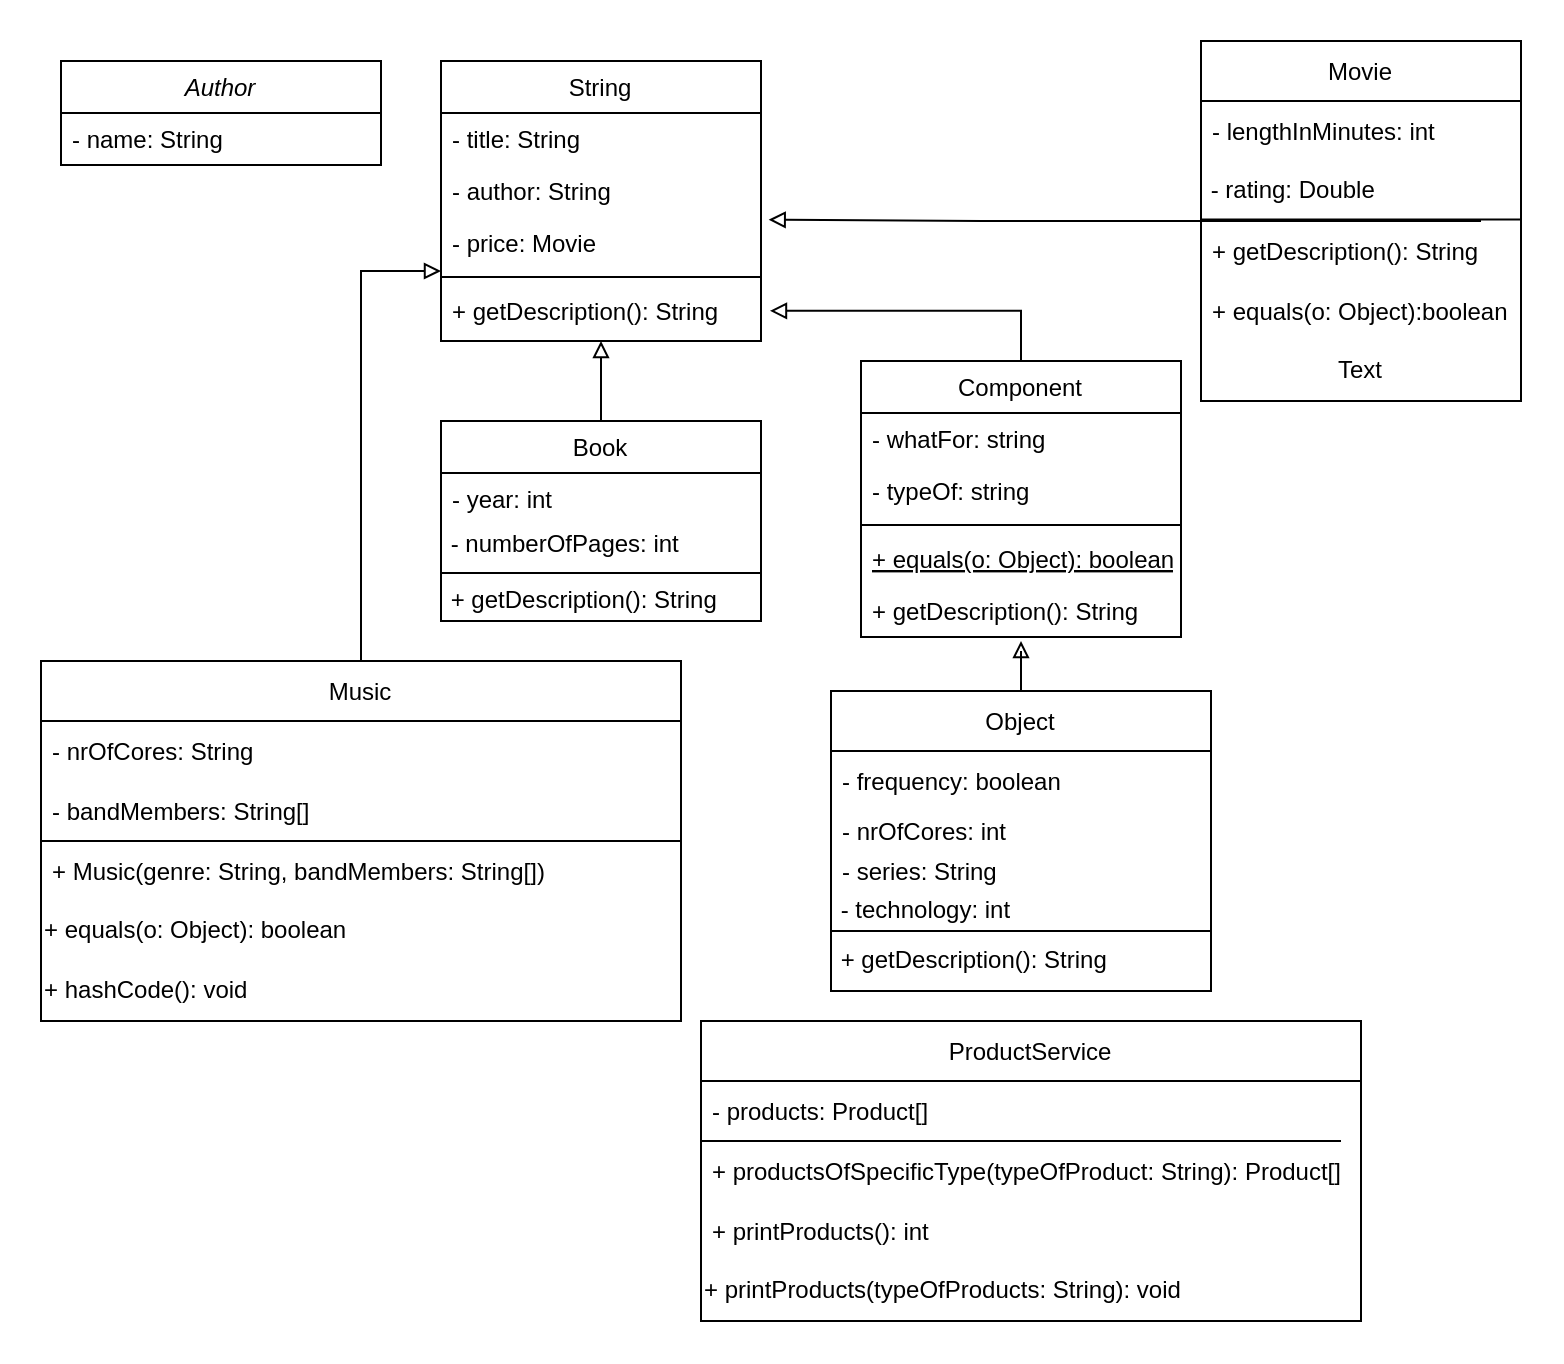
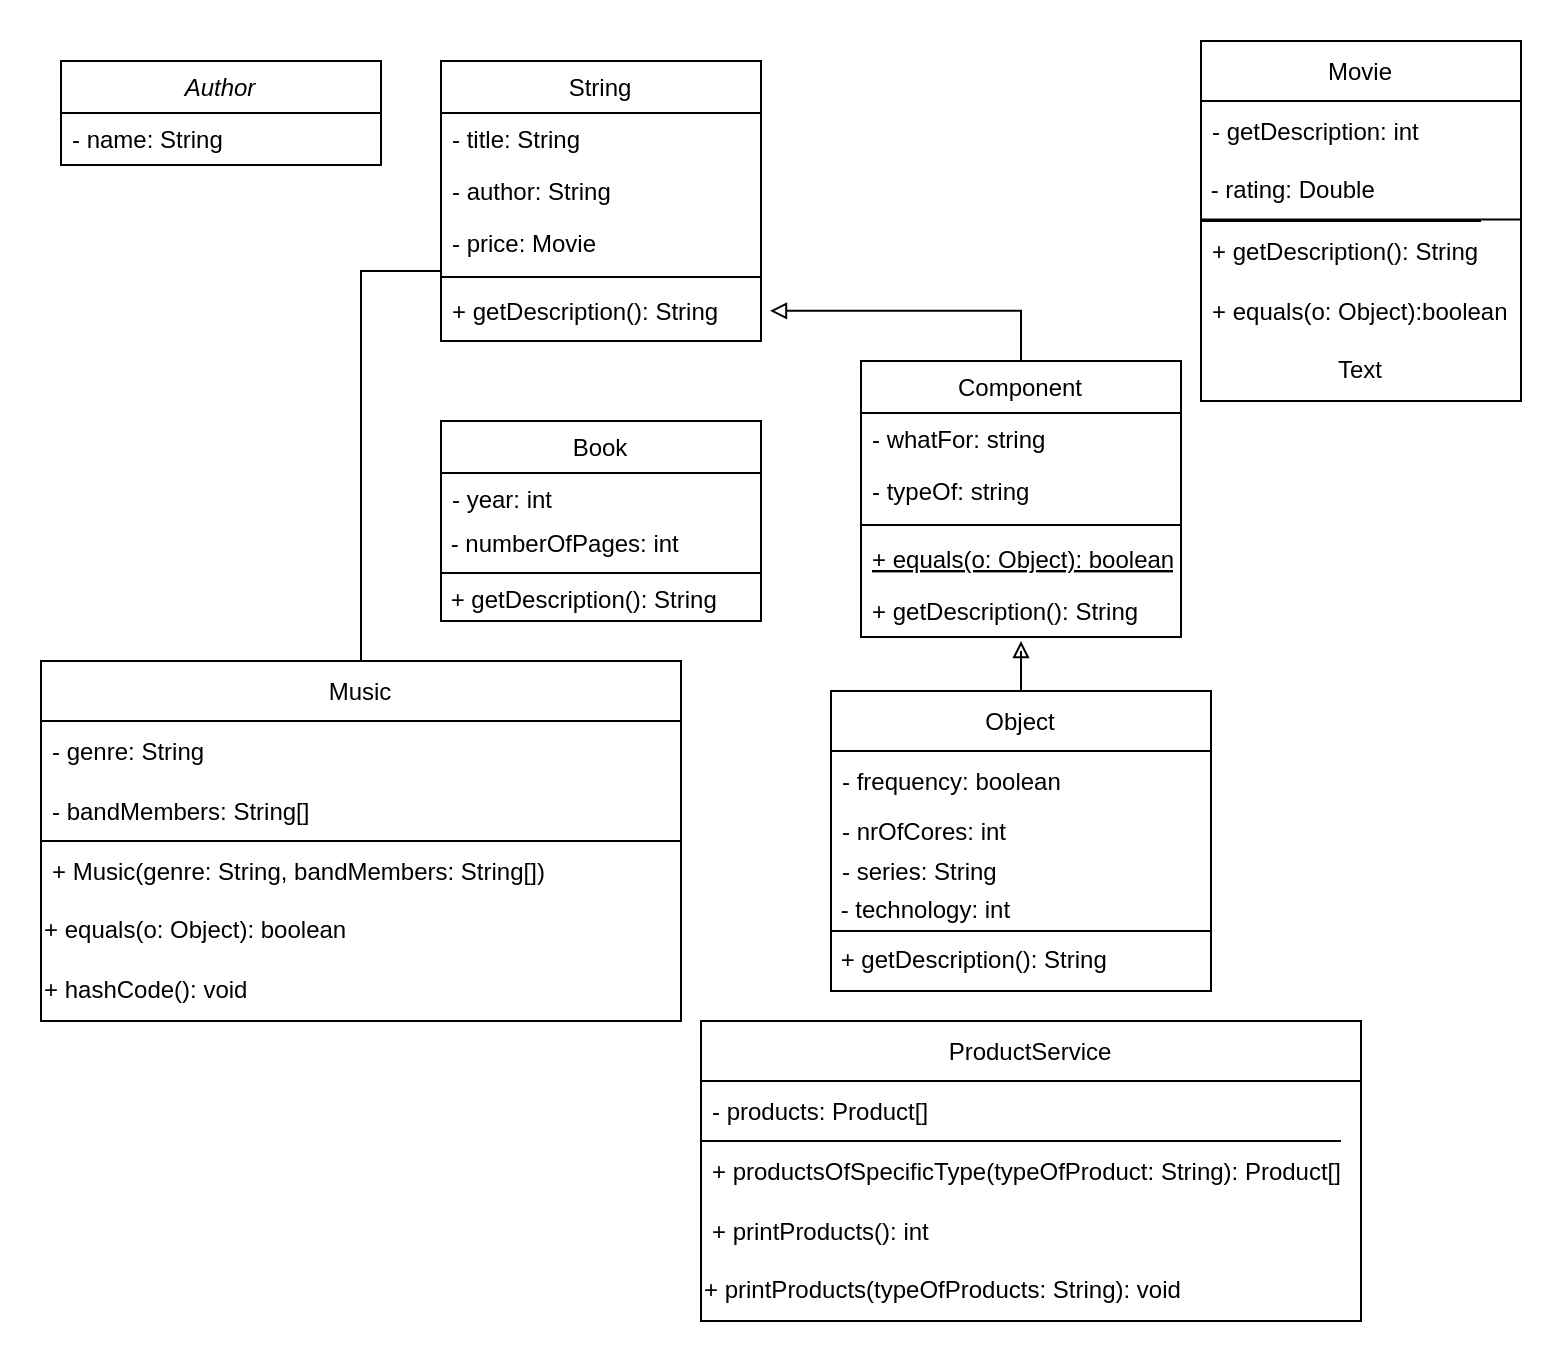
node "- lengthInMinutes: int": label "- lengthInMinutes: int" -> "- getDescription: int"
edge "Movie" -> "- price: Movie": removed
edge "Music" -> "String": arrowhead block -> none
edge "Book" -> "String": removed
node "- nrOfCores: String": label "- nrOfCores: String" -> "- genre: String"
